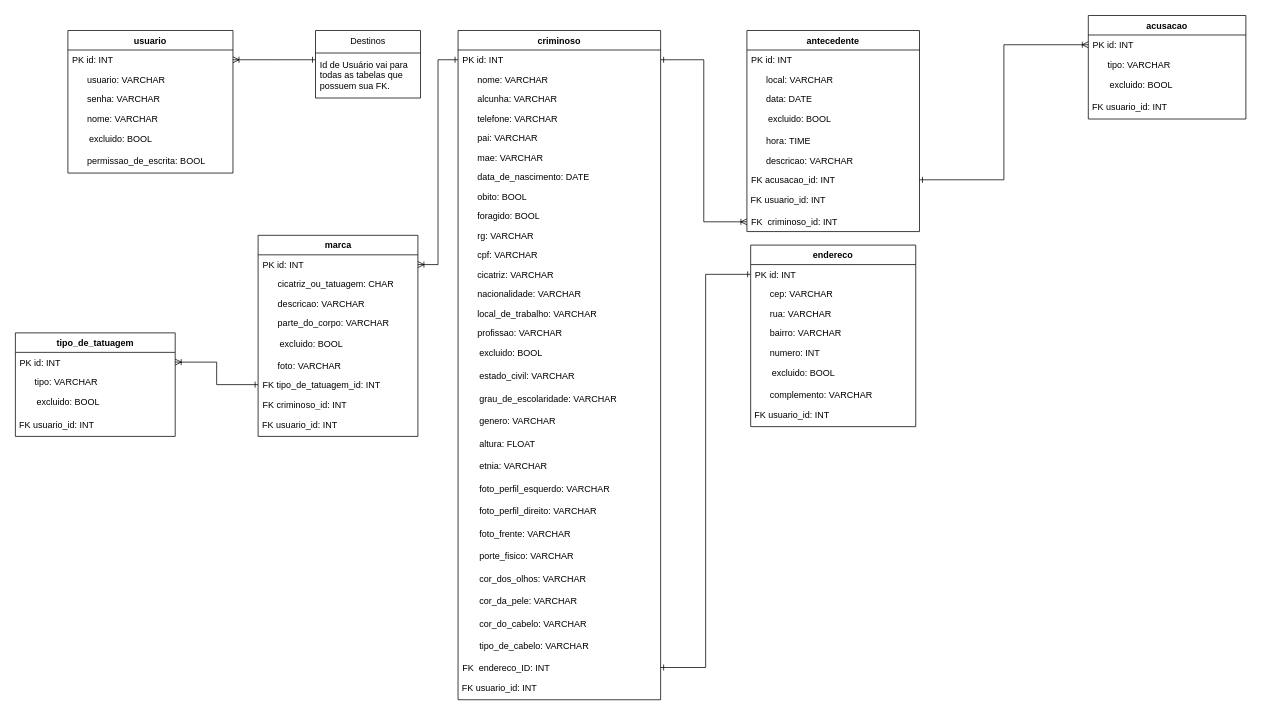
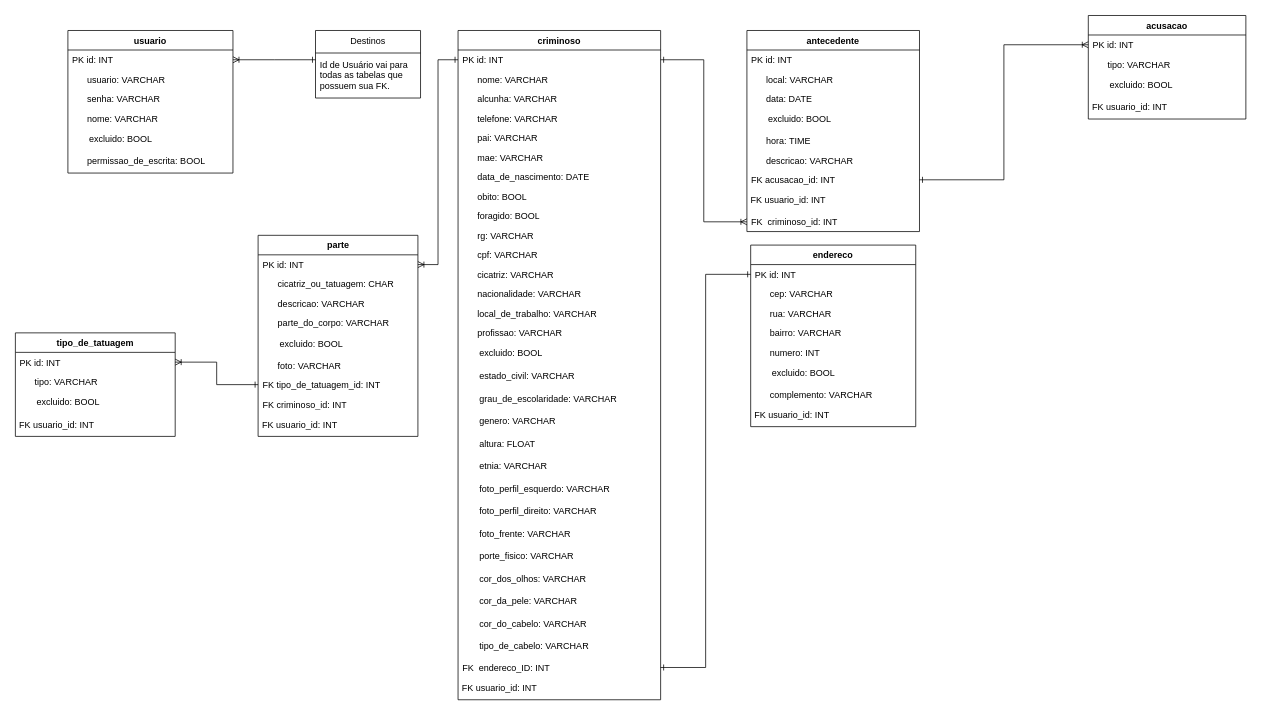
node "marca": label "marca" -> "parte"
